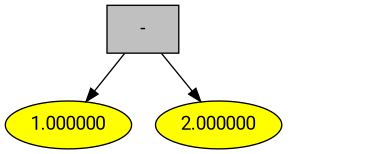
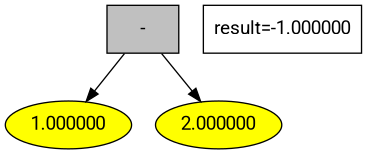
node "result=-1.000000": added
